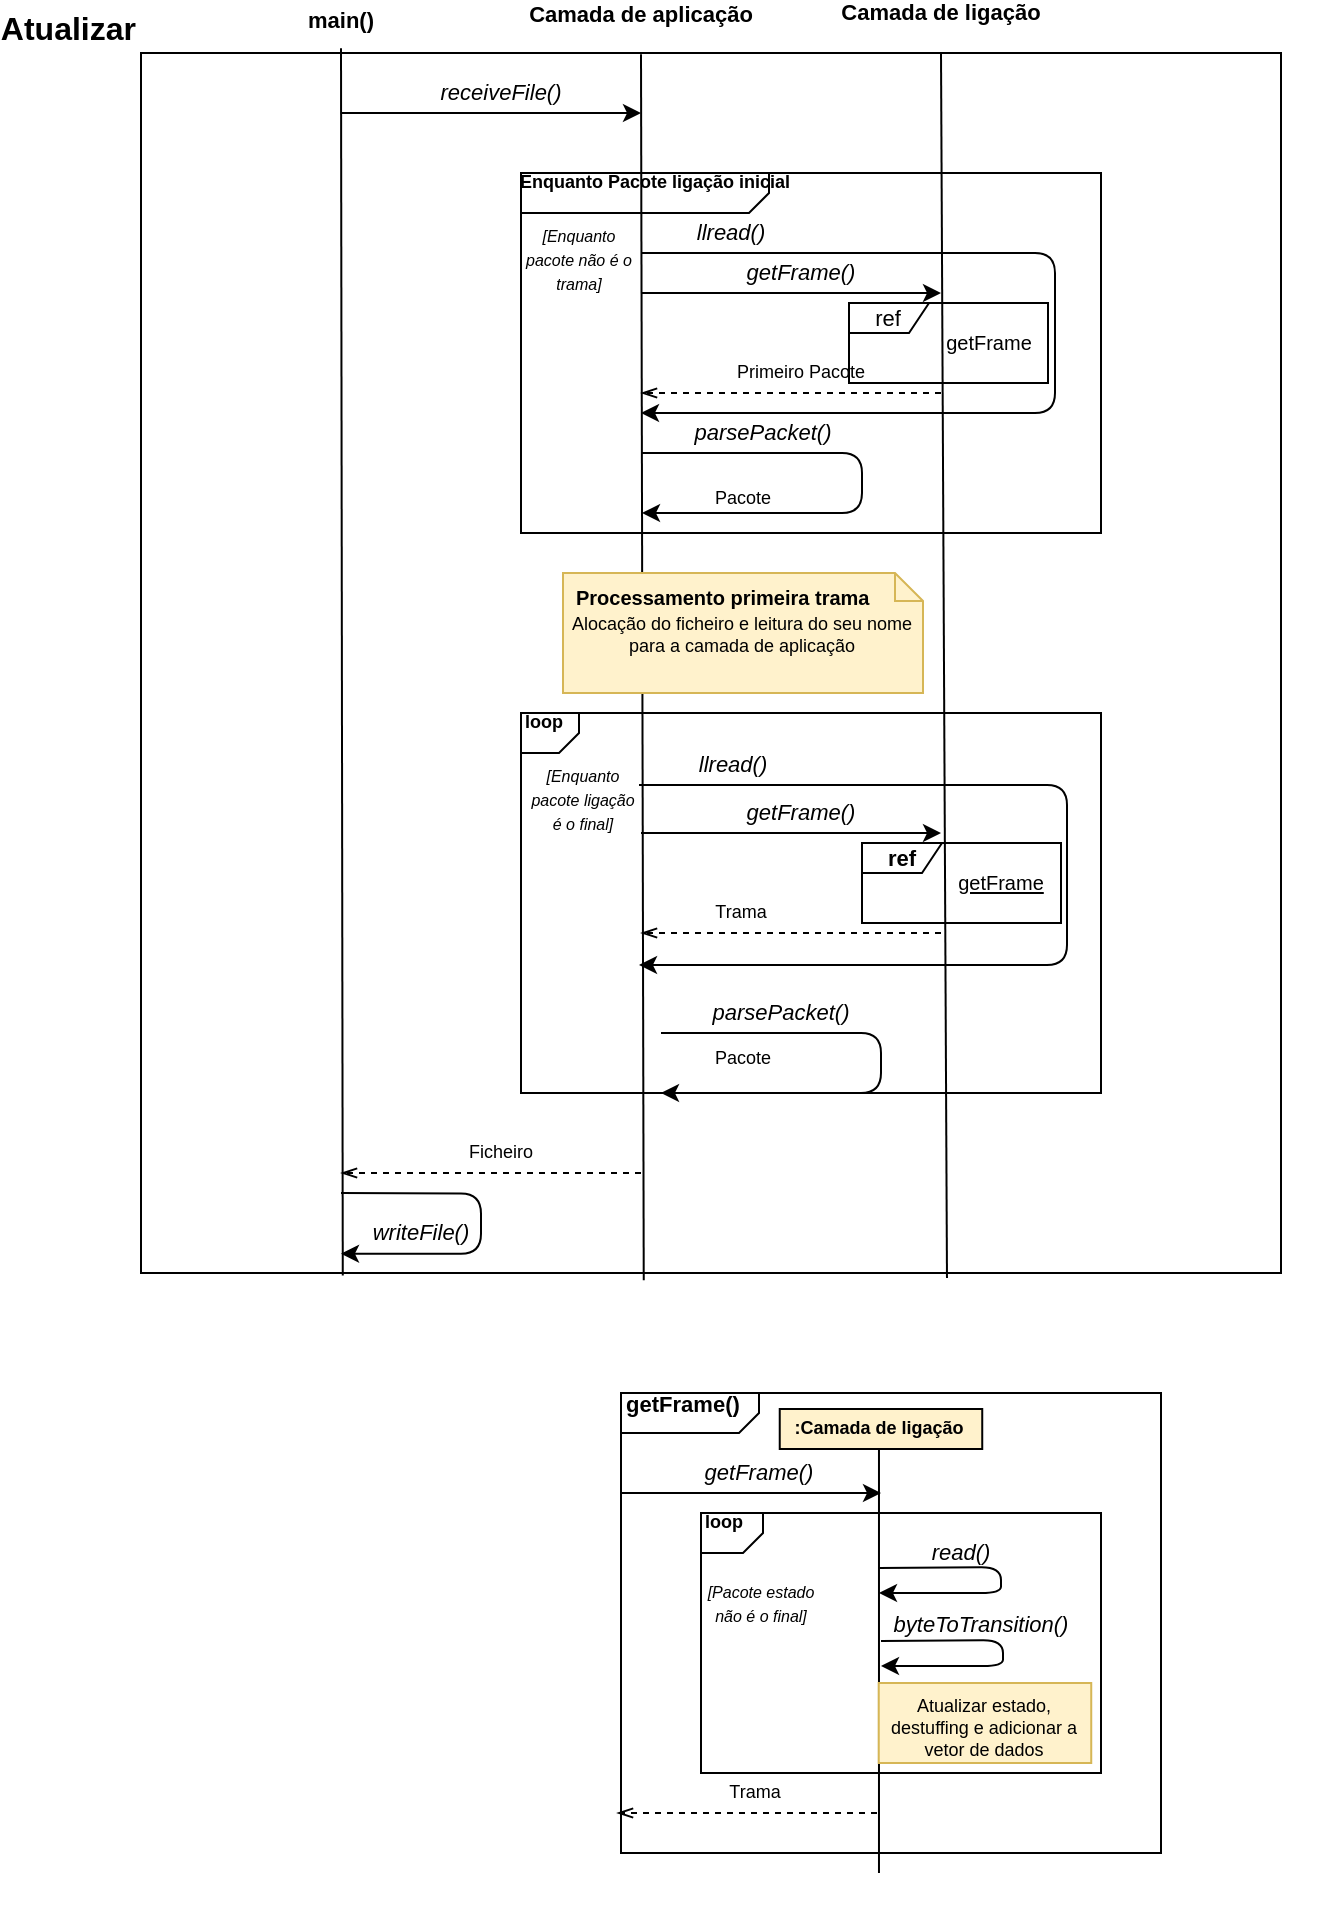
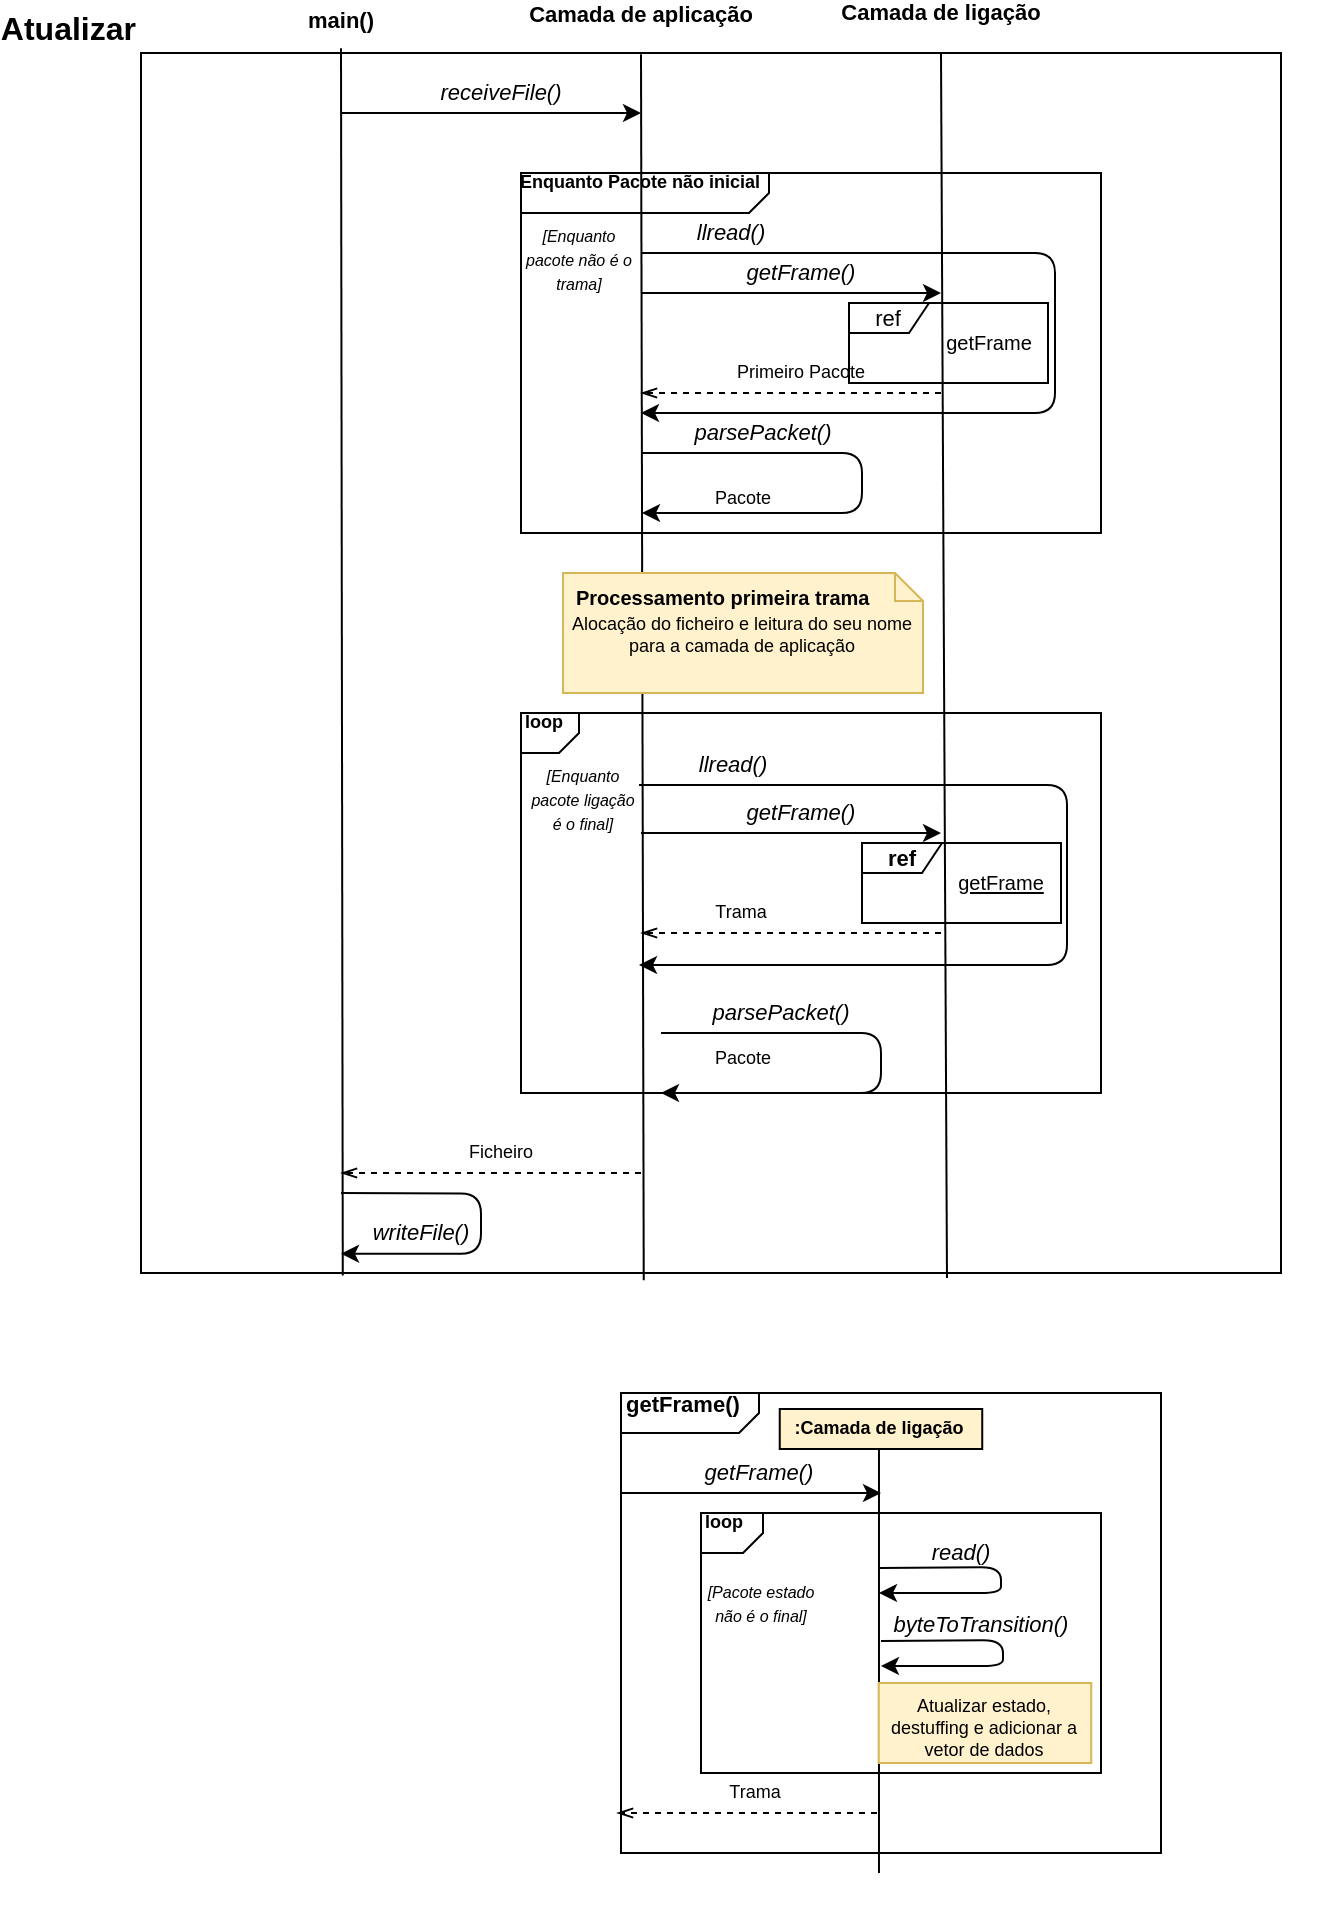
node "Enquanto Pacote ligação inicial": label "Enquanto Pacote ligação inicial" -> "Enquanto Pacote não inicial"
